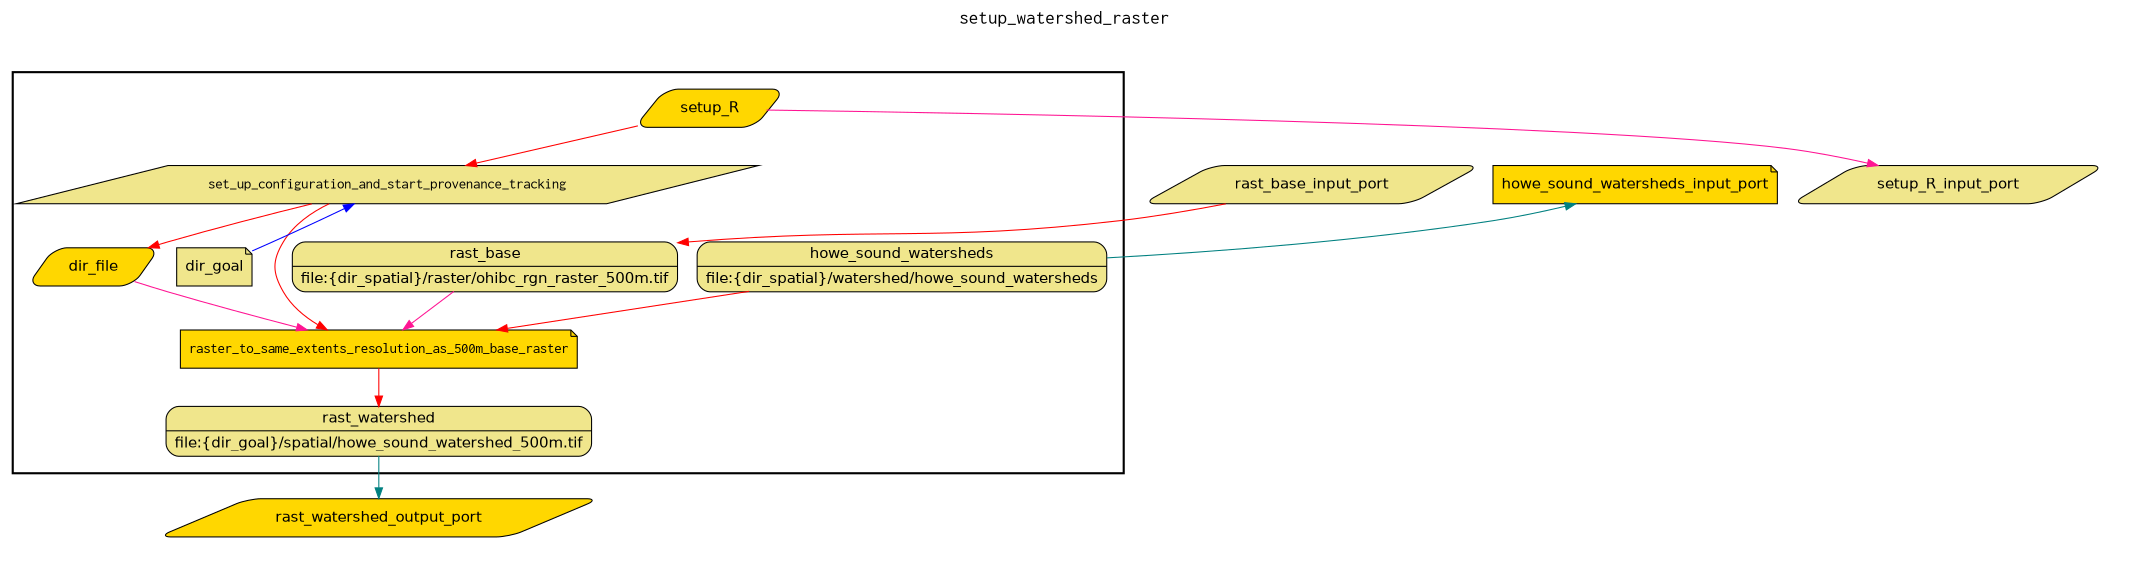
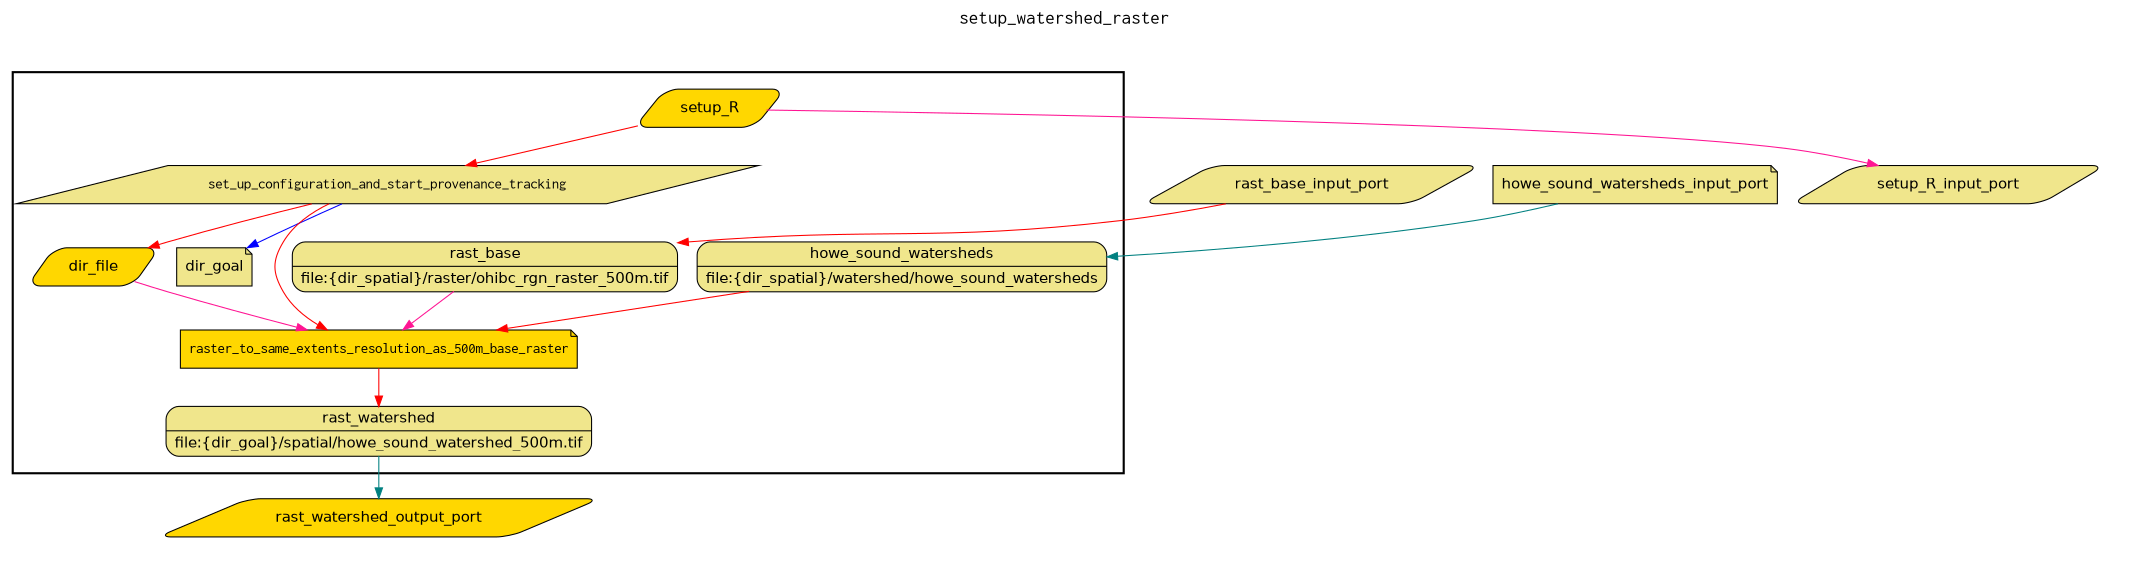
node "howe_sound_watersheds_input_port": fillcolor gold -> khaki
edge "dir_goal" -> "set_up_configuration_and_start_provenance_tracking": reversed
edge "howe_sound_watersheds" -> "howe_sound_watersheds_input_port": reversed
